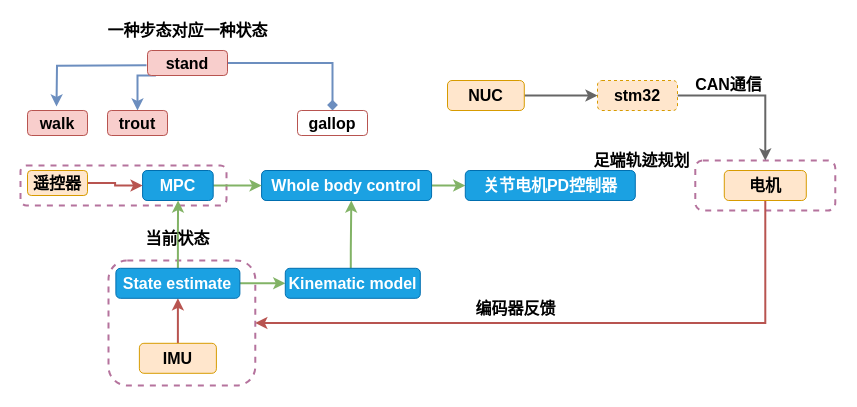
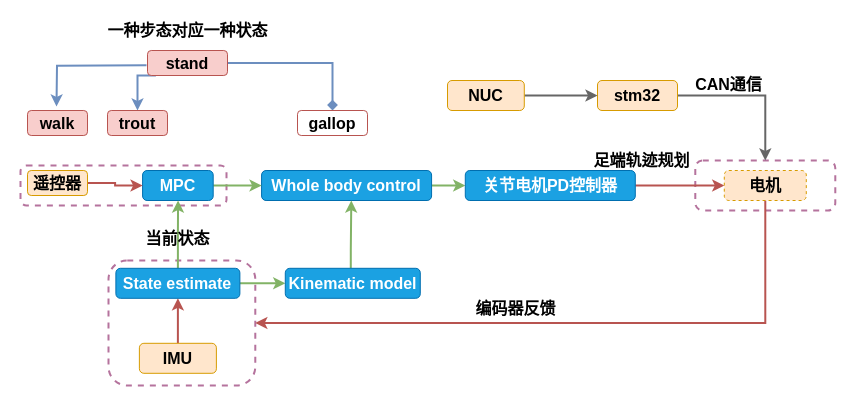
node "stm32": style dashed -> solid
edge "关节电机PD控制器" -> "电机": added
node "电机": style solid -> dashed
